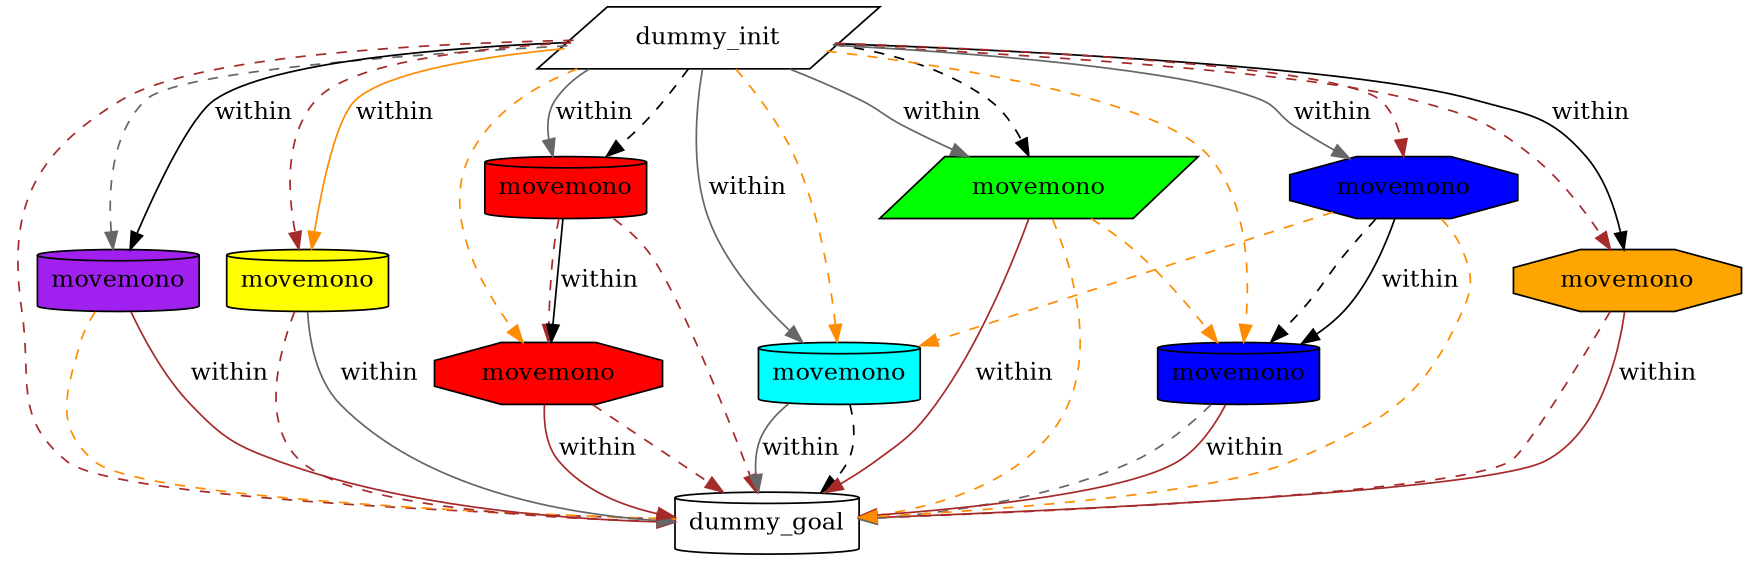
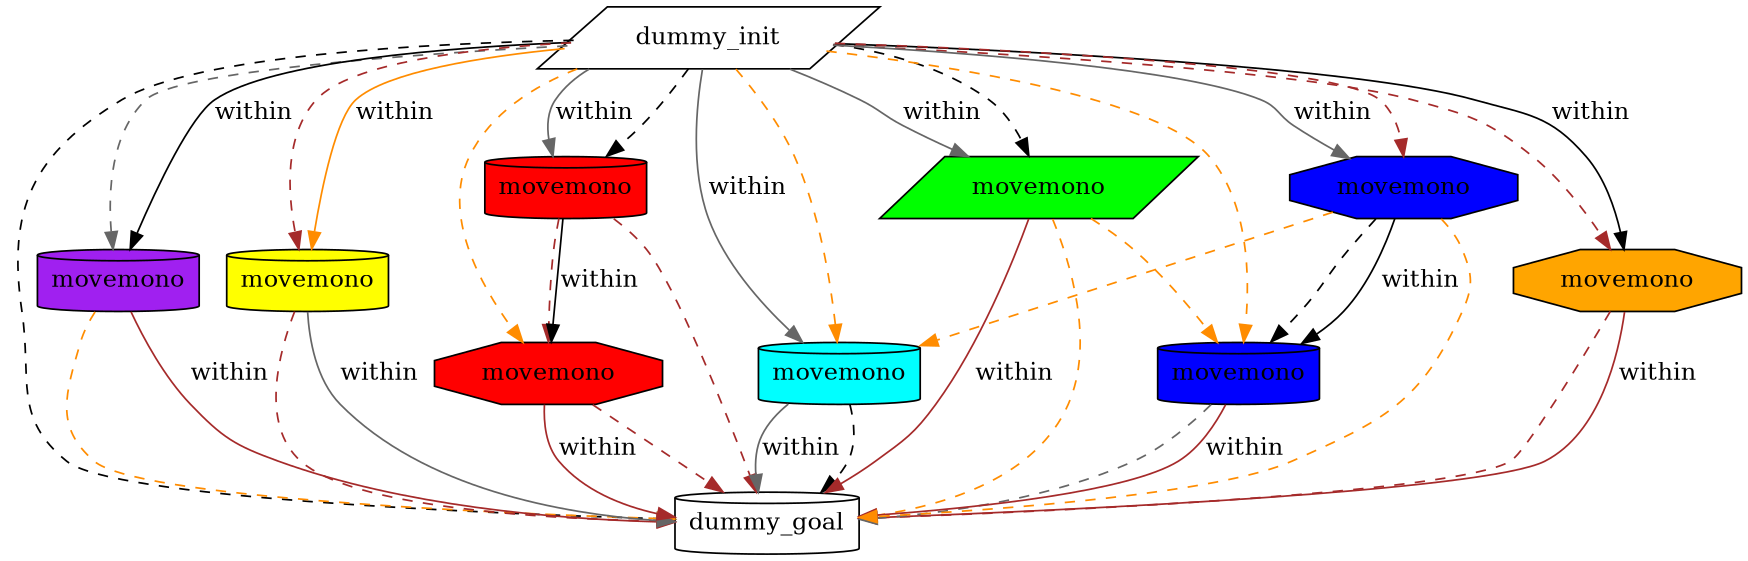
edge "dummy_init" -> "dummy_goal": color brown -> black
